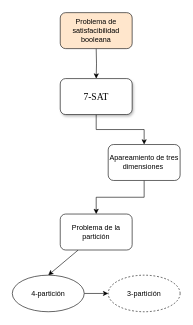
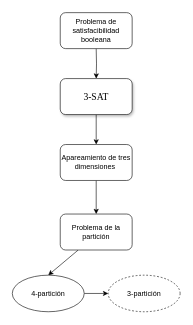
node "Problema de satisfacibilidad booleana": fillcolor #ffe6cc -> #ffffff
node "7-SAT": label "7-SAT" -> "3-SAT"
node "Apareamiento de tres dimensiones": moved (144, 162) -> (96, 162)
